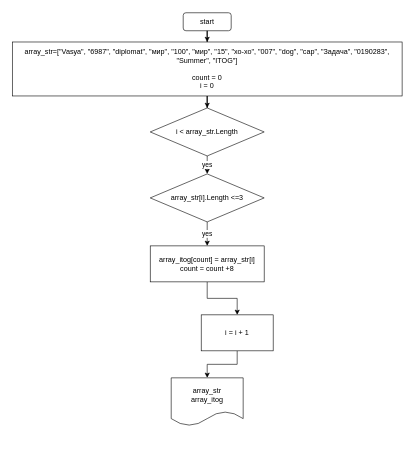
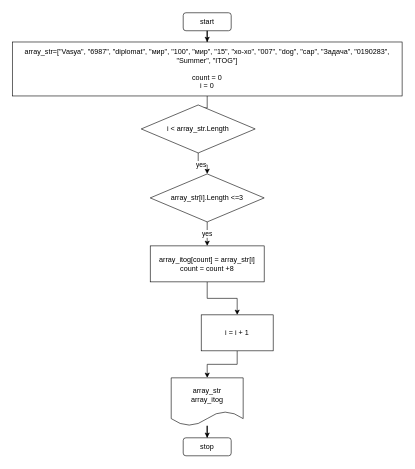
node "i < array_str.Length": moved (207, 132) -> (198, 129)
edge "array_str array_itog" -> "stop": added
node "stop": added
